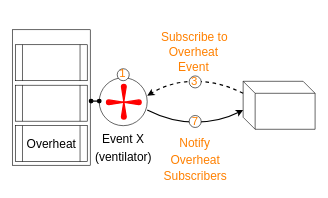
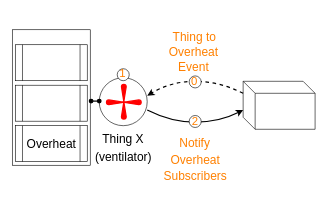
node "Subscribe to": label "Subscribe to" -> "Thing to"
node "3": label "3" -> "0"
node "7": label "7" -> "2"
node "Event X": label "Event X" -> "Thing X"
